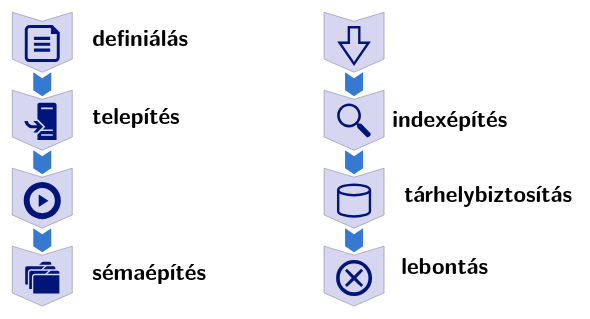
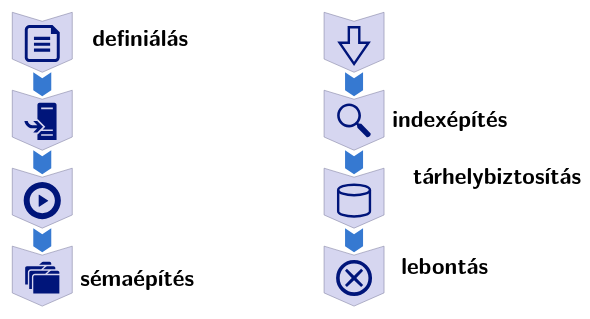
node "telepítés": removed
node "tárhelybiztosítás": moved (491, 193) -> (500, 175)
node "sémaépítés": moved (179, 271) -> (167, 277)
